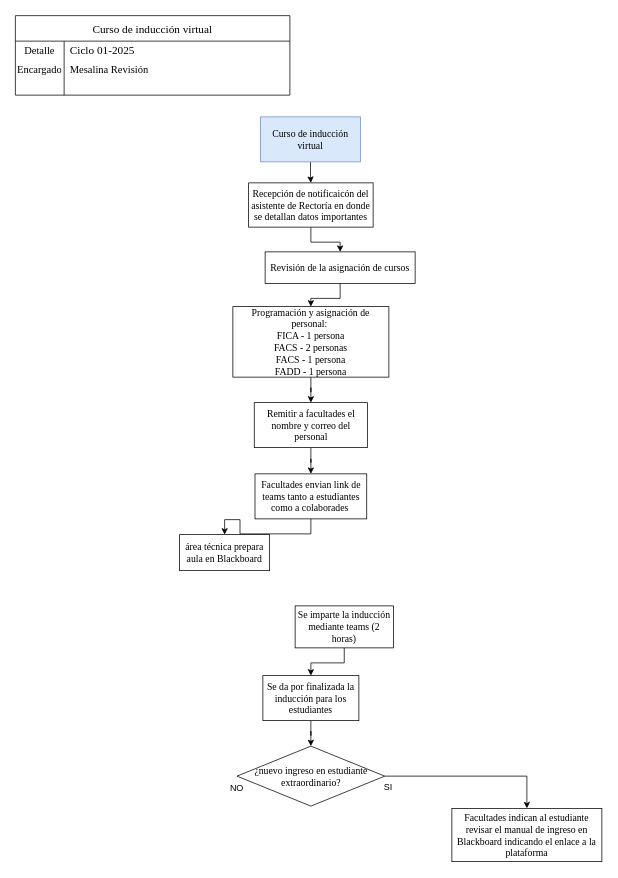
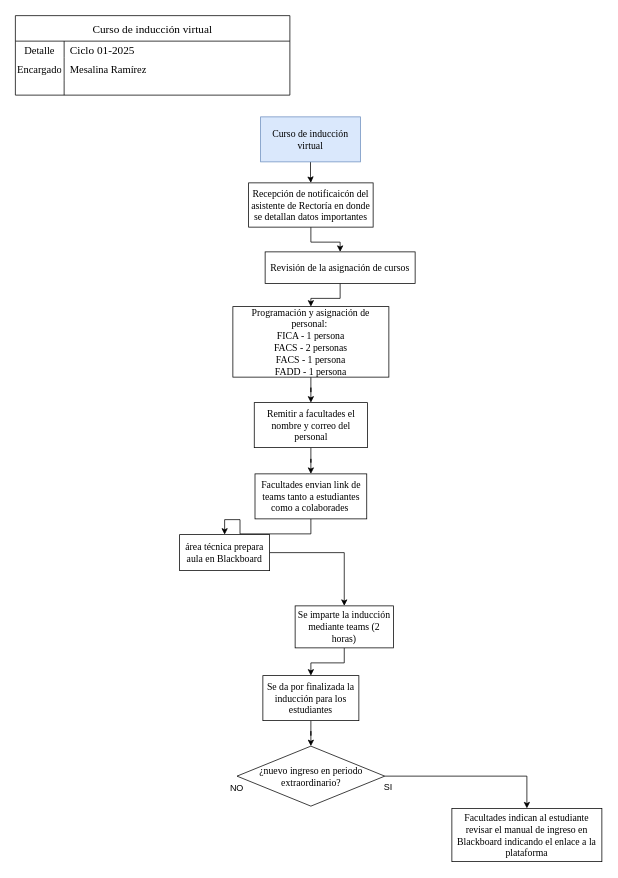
node "Mesalina Revisión": label "Mesalina Revisión" -> "Mesalina Ramírez"
edge "área técnica prepara aula en Blackboard" -> "Se imparte la inducción mediante teams (2 horas)": added
node "¿nuevo ingreso en estudiante extraordinario?": label "¿nuevo ingreso en estudiante extraordinario?" -> "¿nuevo ingreso en periodo extraordinario?"
